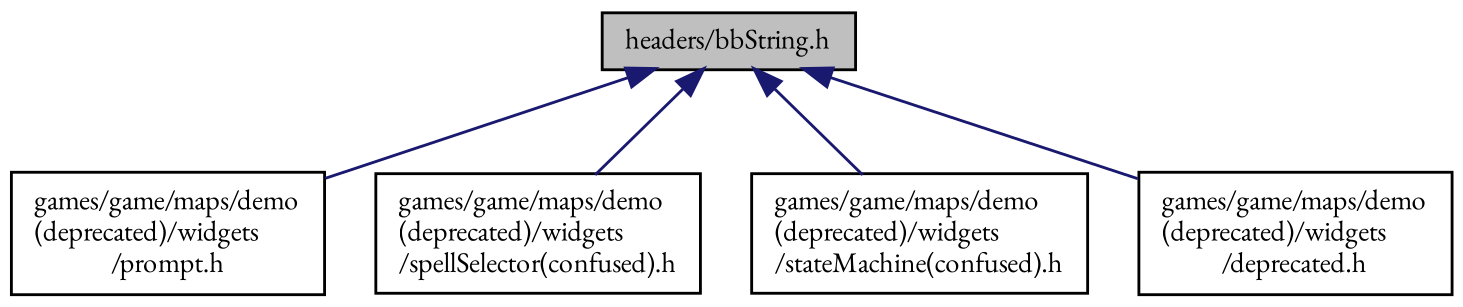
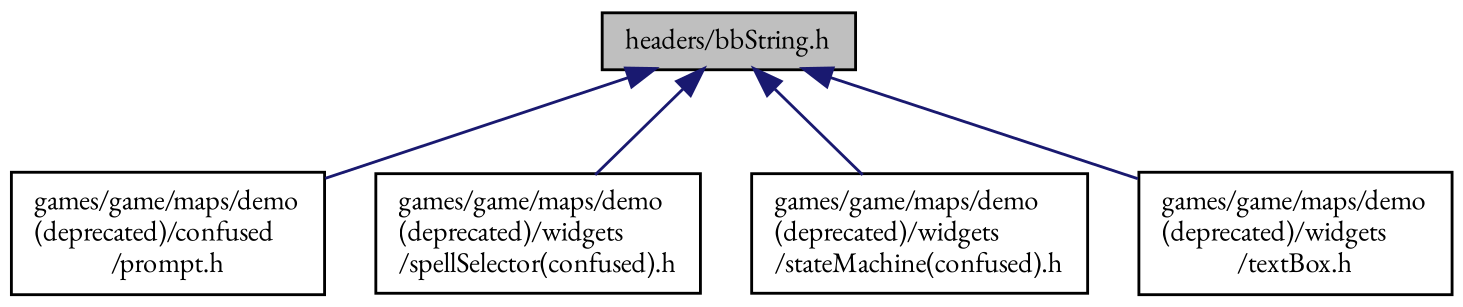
node "games/game/maps/demo (deprecated)/widgets /prompt.h": label "games/game/maps/demo (deprecated)/widgets /prompt.h" -> "games/game/maps/demo (deprecated)/confused /prompt.h"
node "games/game/maps/demo (deprecated)/widgets /deprecated.h": label "games/game/maps/demo (deprecated)/widgets /deprecated.h" -> "games/game/maps/demo (deprecated)/widgets /textBox.h"
